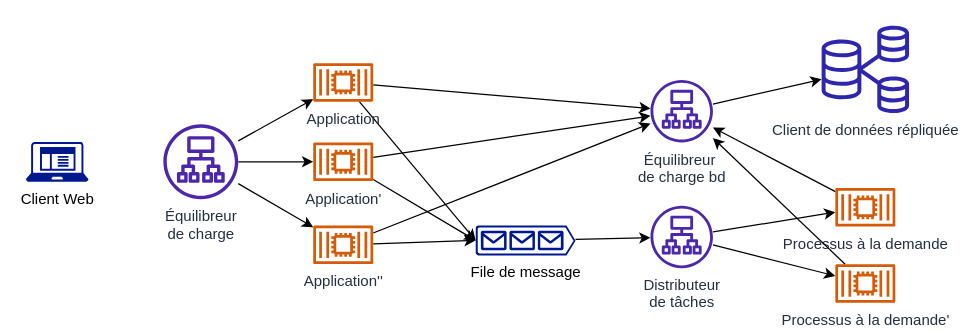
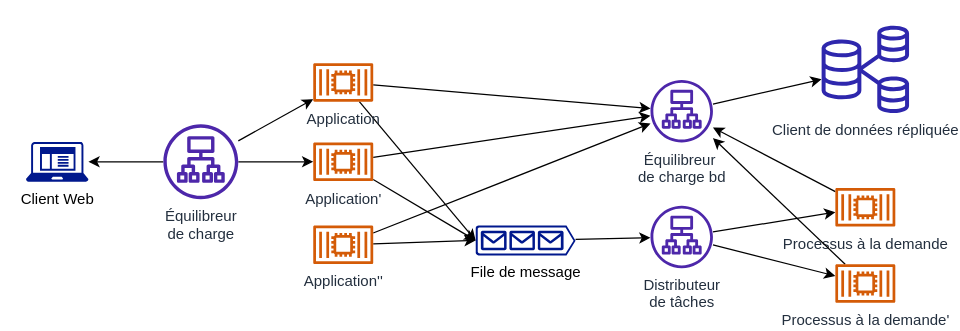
edge "Équilibreur de charge" -> "Application''": now "Équilibreur de charge" -> "Client Web"
